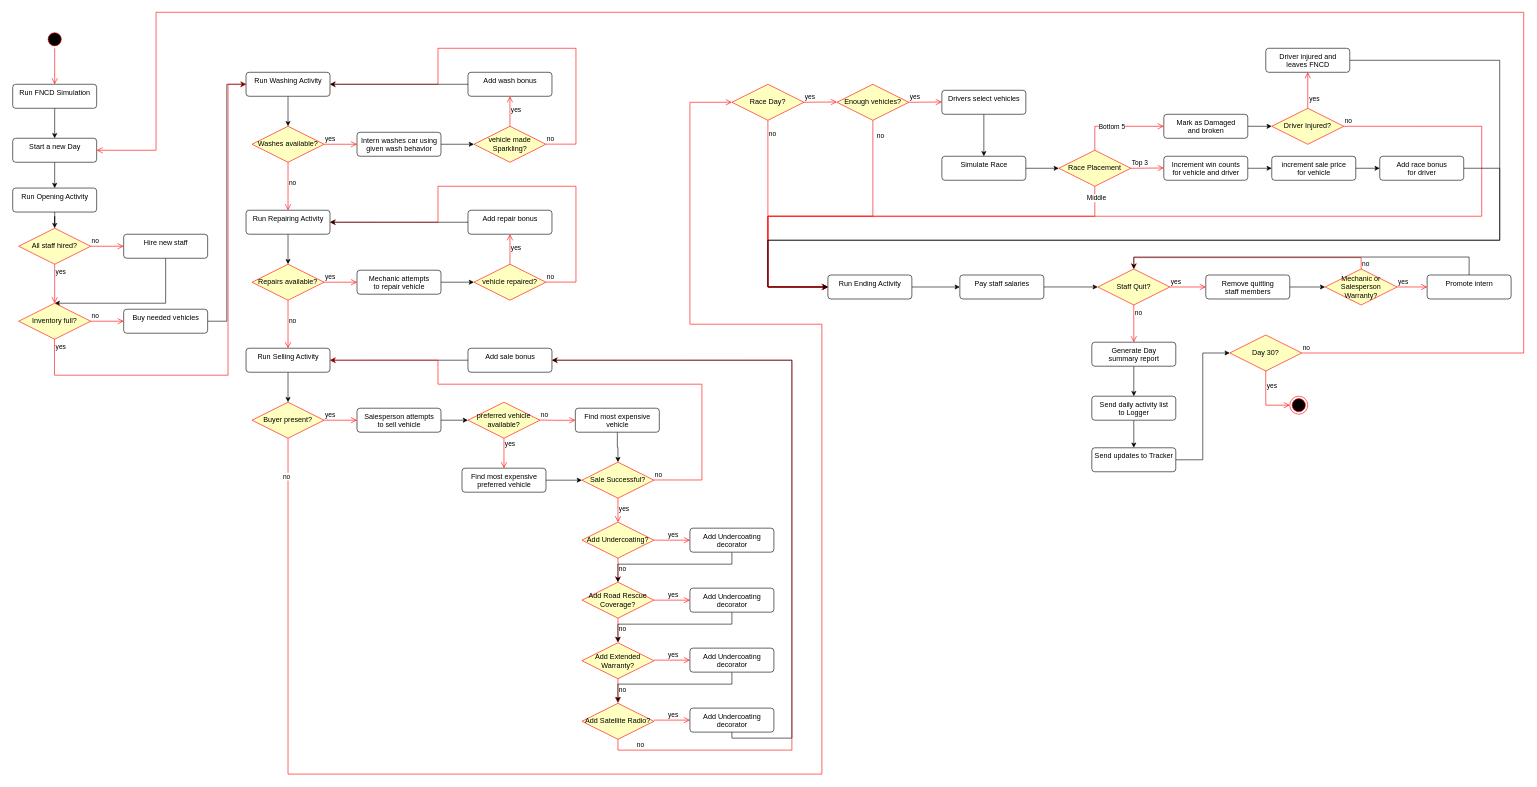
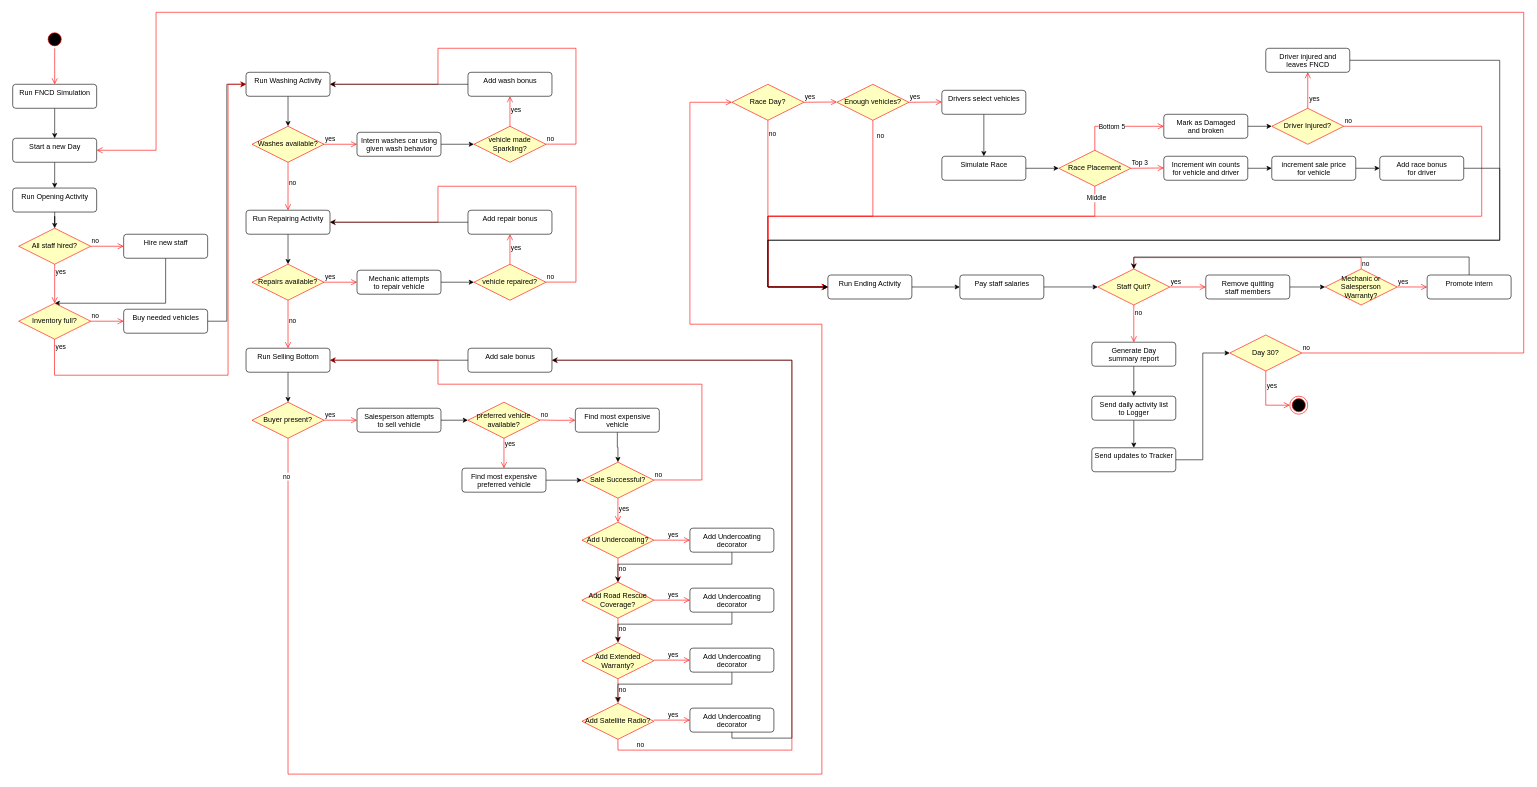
node "Run Selling Activity": label "Run Selling Activity" -> "Run Selling Bottom"
